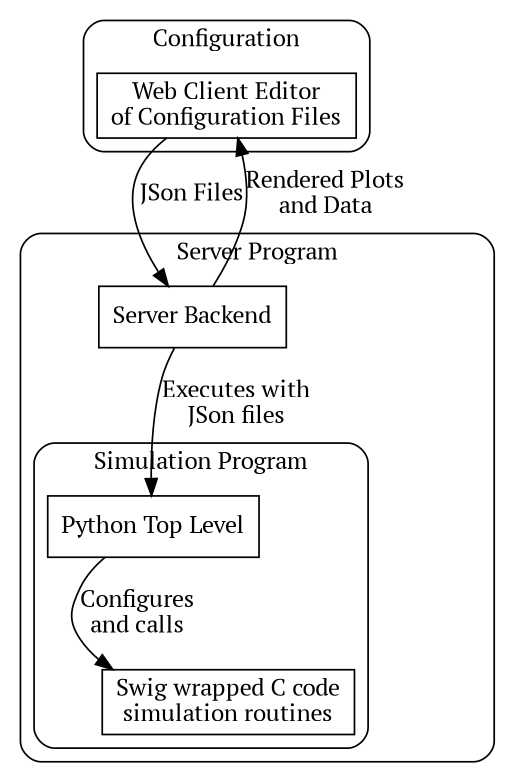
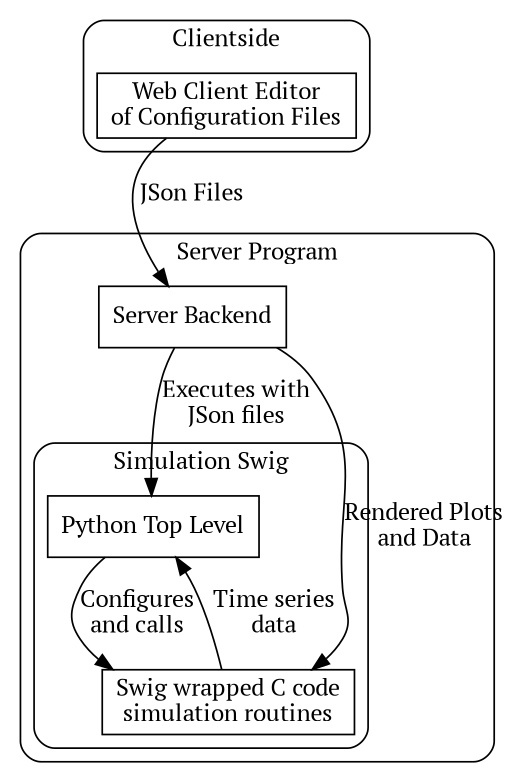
cluster "Configuration": label "Configuration" -> "Clientside"
edge "Server Backend" -> "Web Client Editor of Configuration Files": now "Server Backend" -> "Swig wrapped C code simulation routines"
cluster "Simulation Program": label "Simulation Program" -> "Simulation Swig"
edge "Swig wrapped C code simulation routines" -> "Python Top Level": added, label "Time series data"
